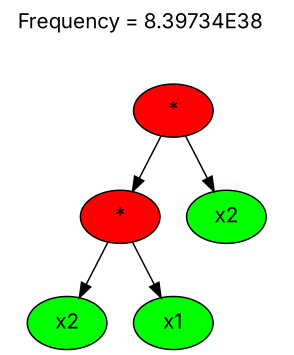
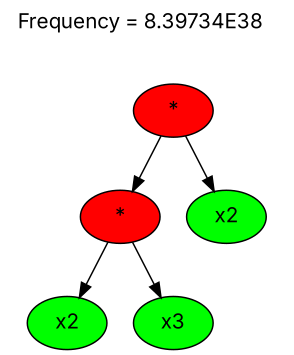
node "x1": label "x1" -> "x3"
